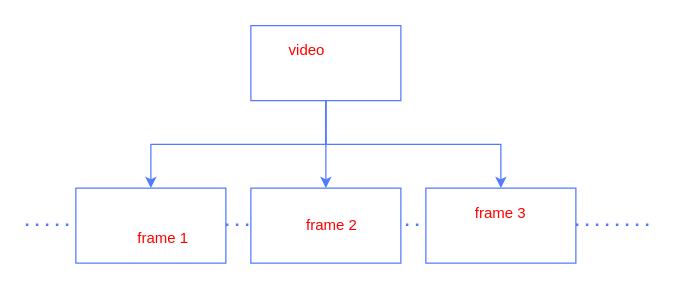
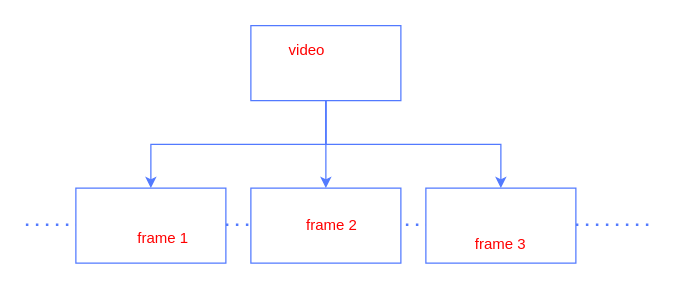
node "frame 3": moved (501, 213) -> (501, 244)
